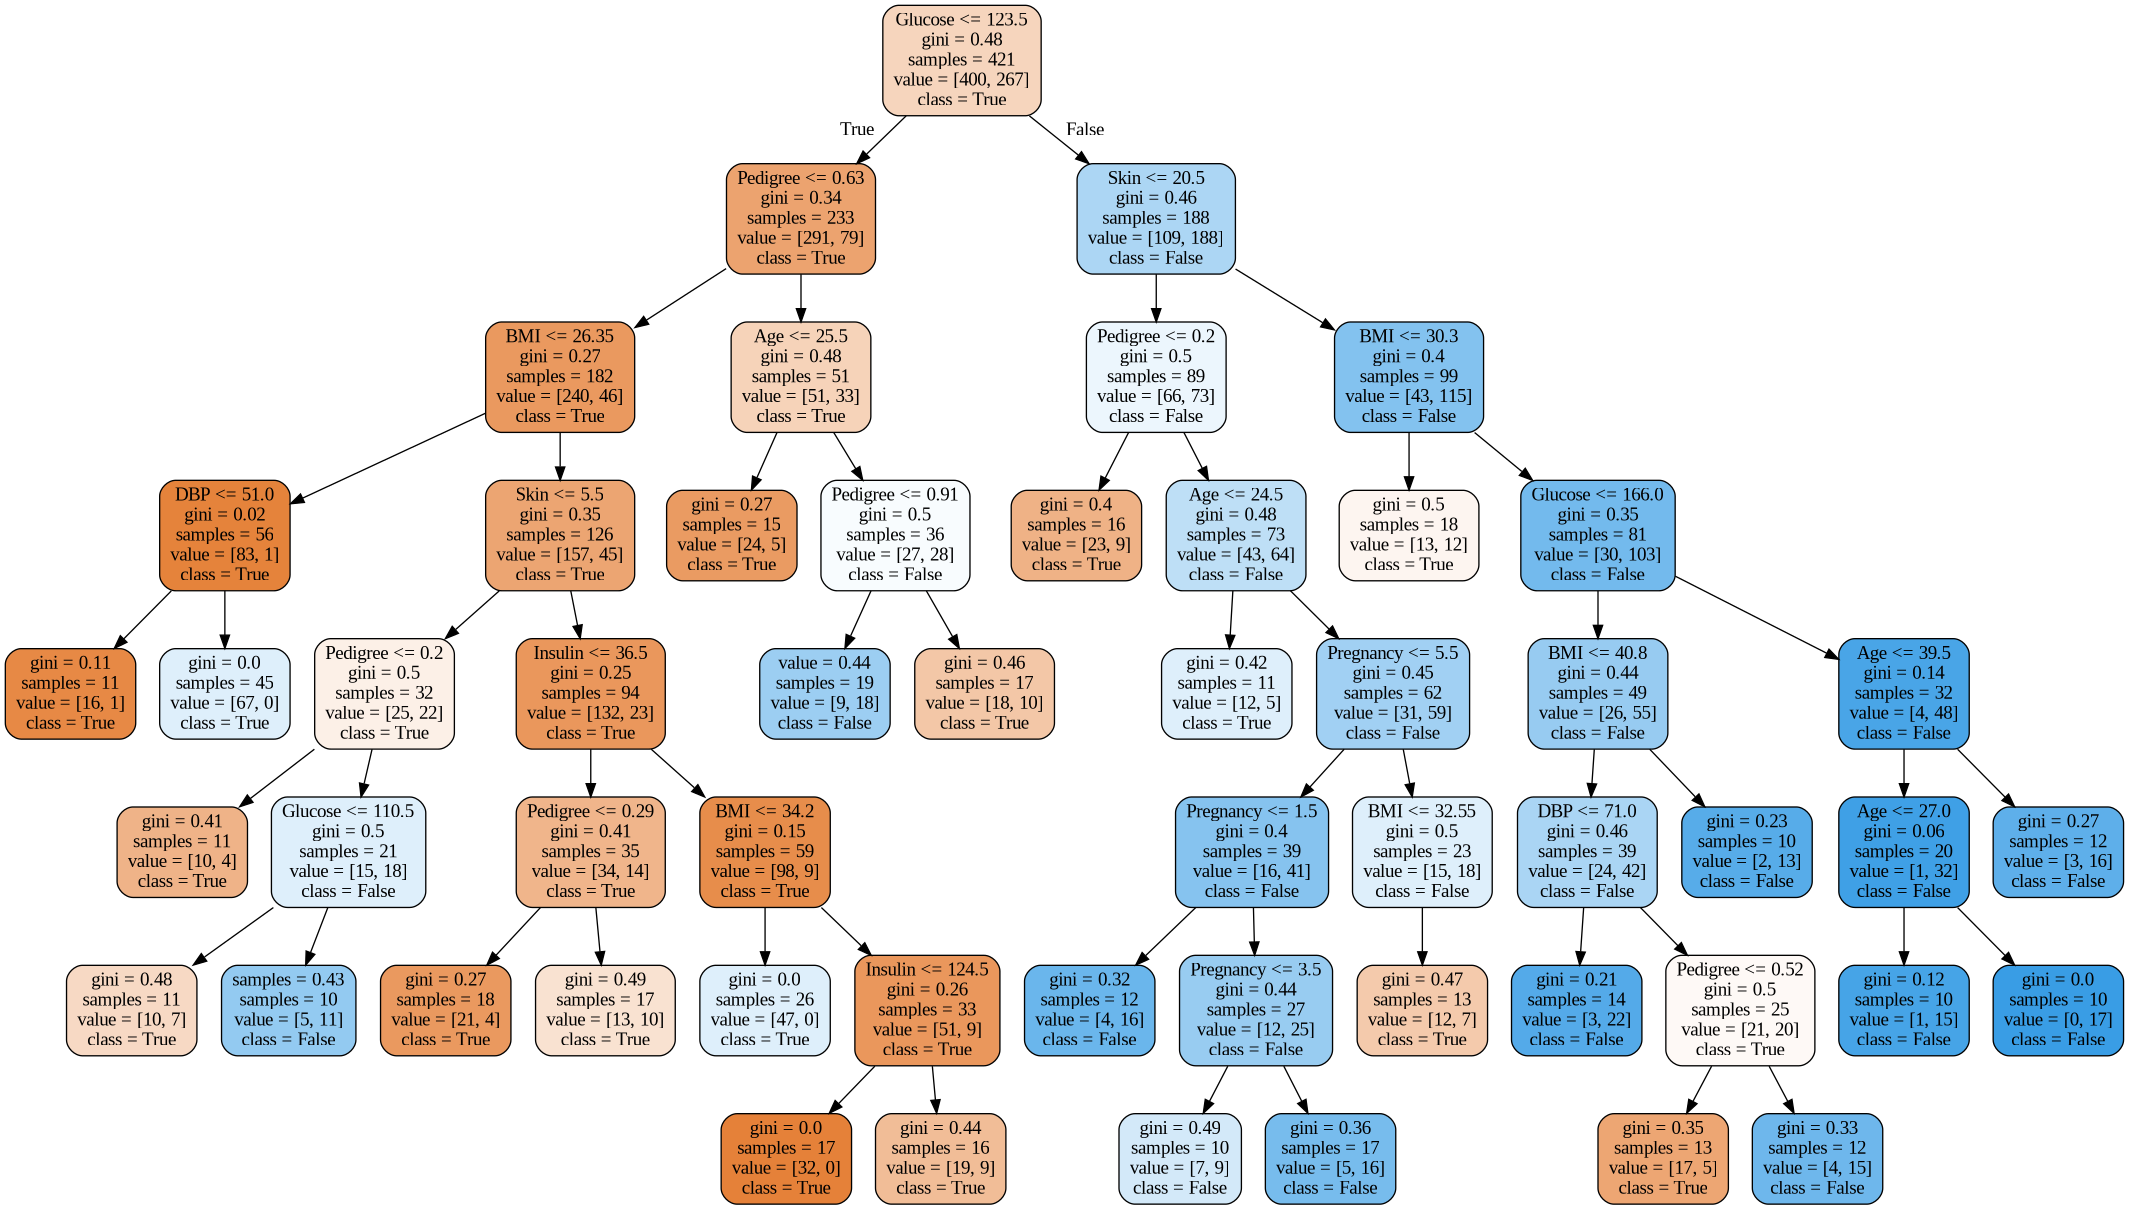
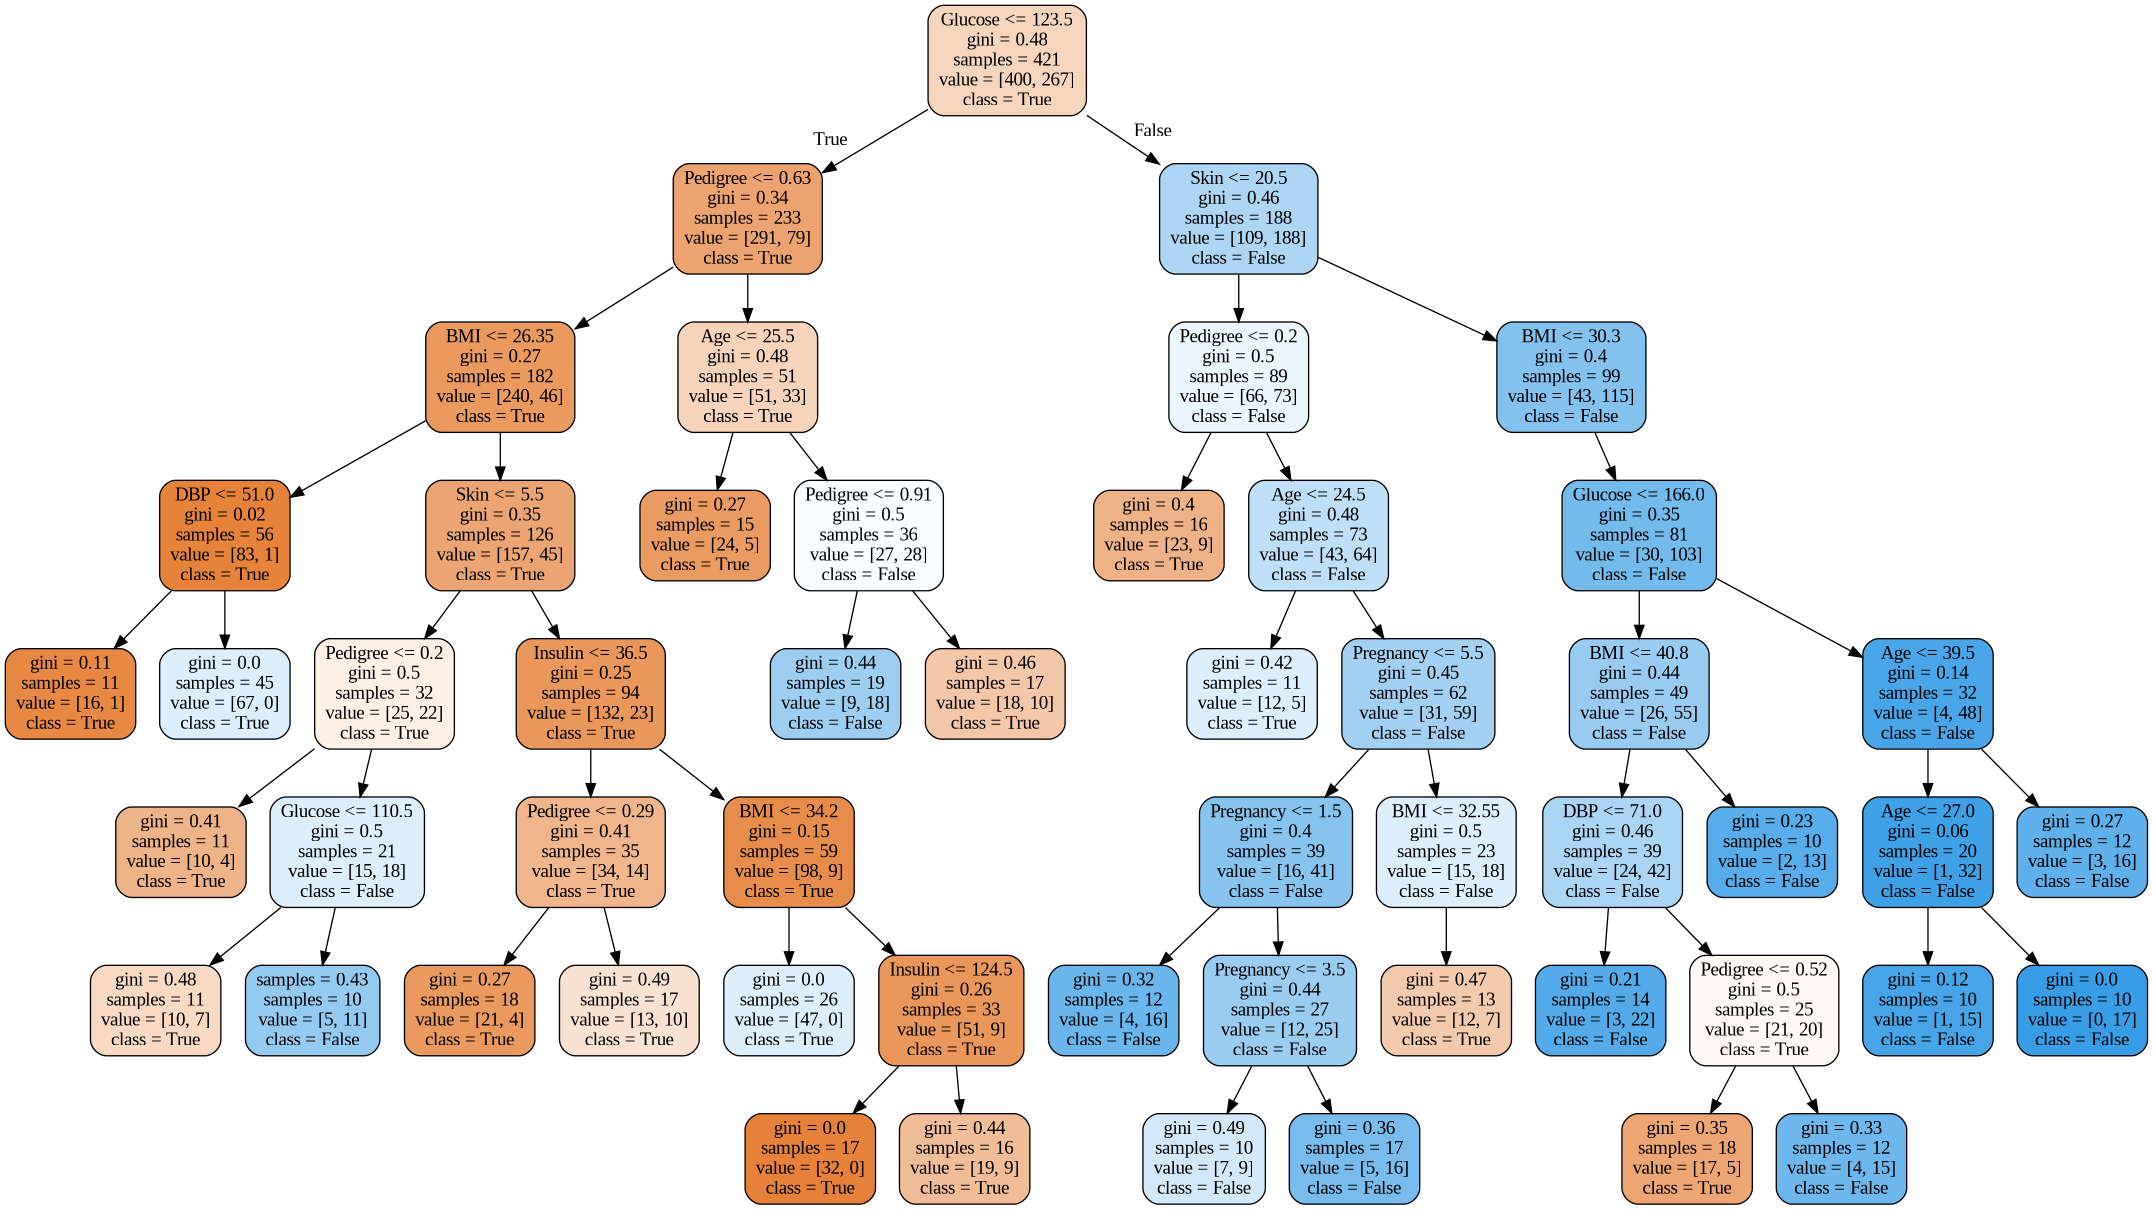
node "gini = 0.5 samples = 18 value = [13, 12] class = True": removed
node "value = 0.44 samples = 19 value = [9, 18] class = False": label "value = 0.44 samples = 19 value = [9, 18] class = False" -> "gini = 0.44 samples = 19 value = [9, 18] class = False"
node "gini = 0.35 samples = 13 value = [17, 5] class = True": label "gini = 0.35 samples = 13 value = [17, 5] class = True" -> "gini = 0.35 samples = 18 value = [17, 5] class = True"
